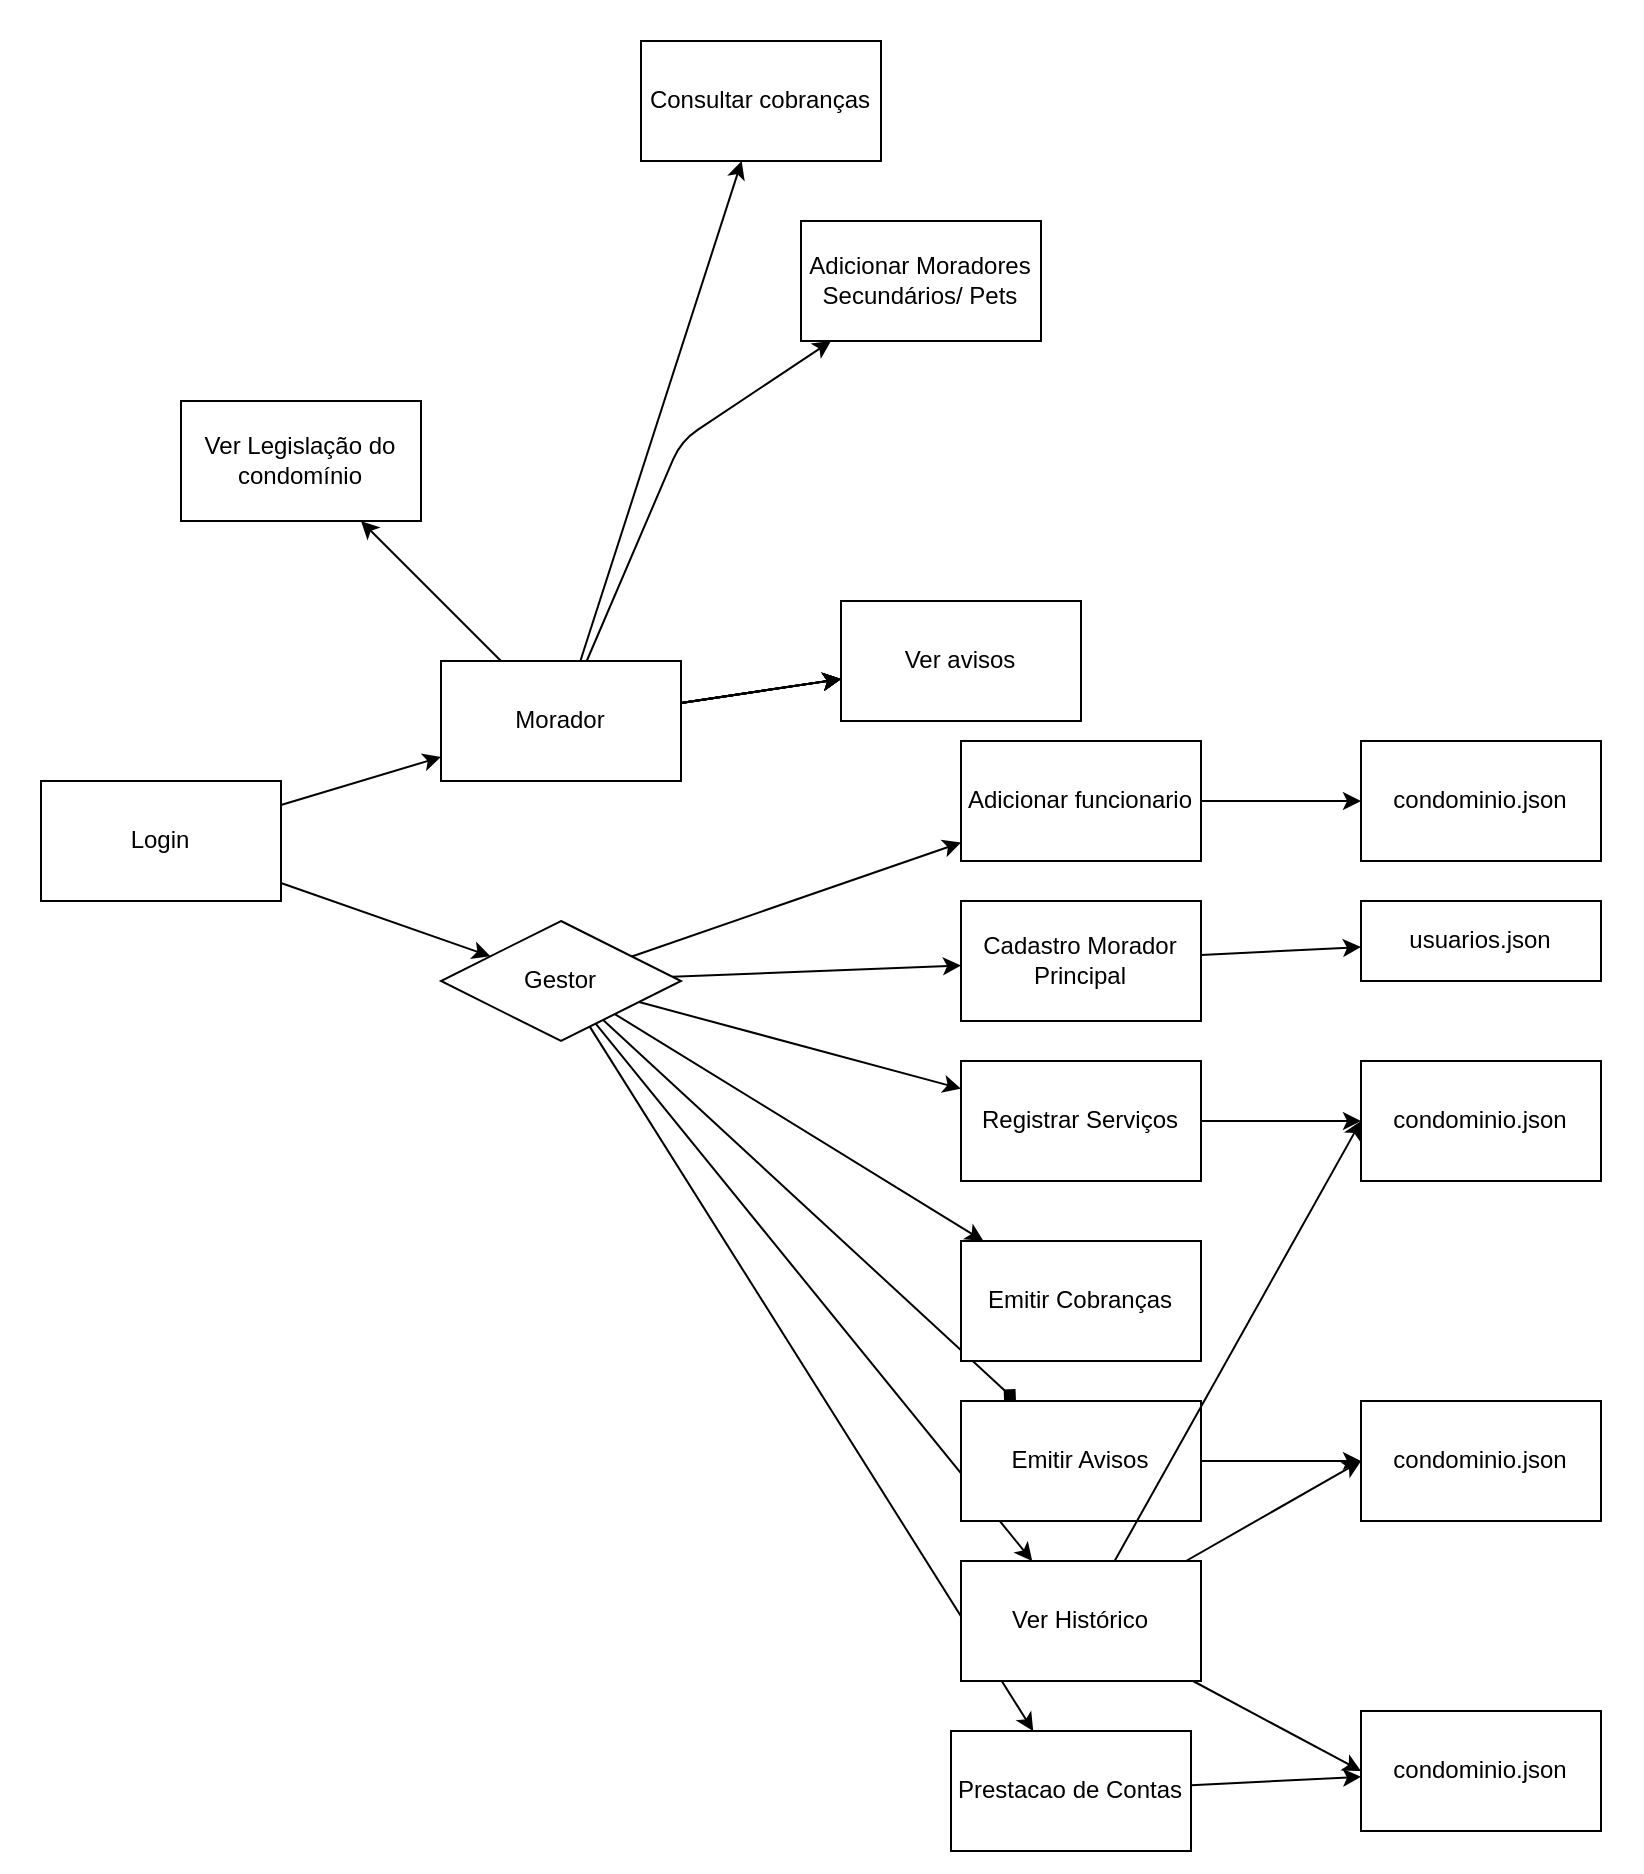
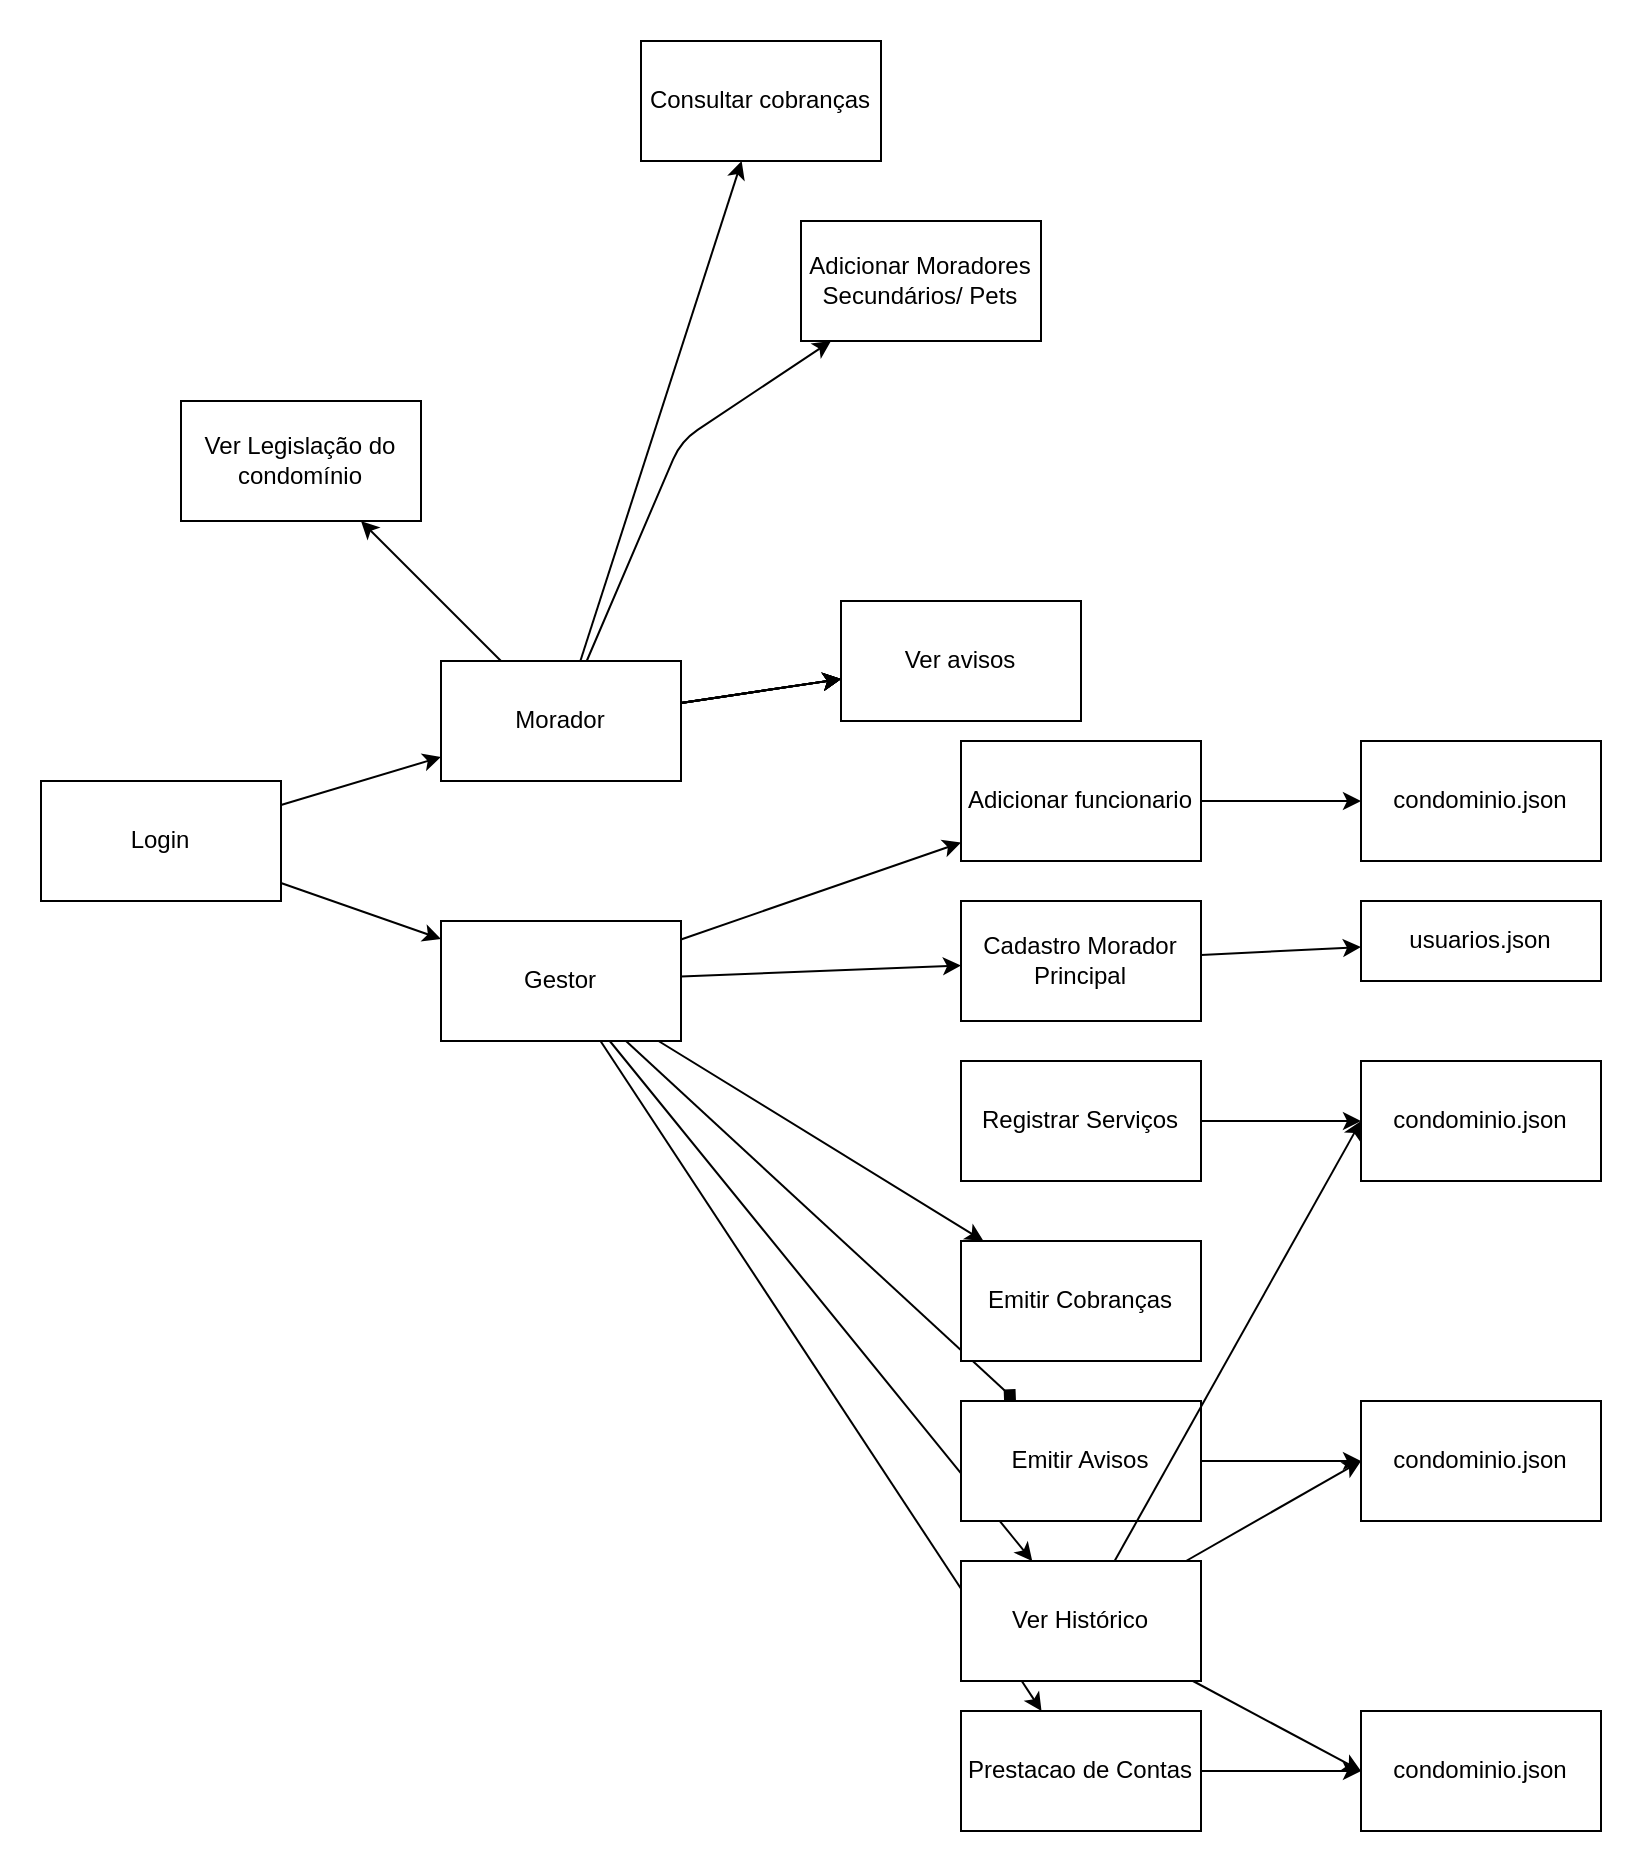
node "Gestor": shape diamond -> rectangle
edge "Gestor" -> "Registrar Serviços": removed
node "Prestacao de Contas": moved (1071, 1791) -> (1081, 1771)
